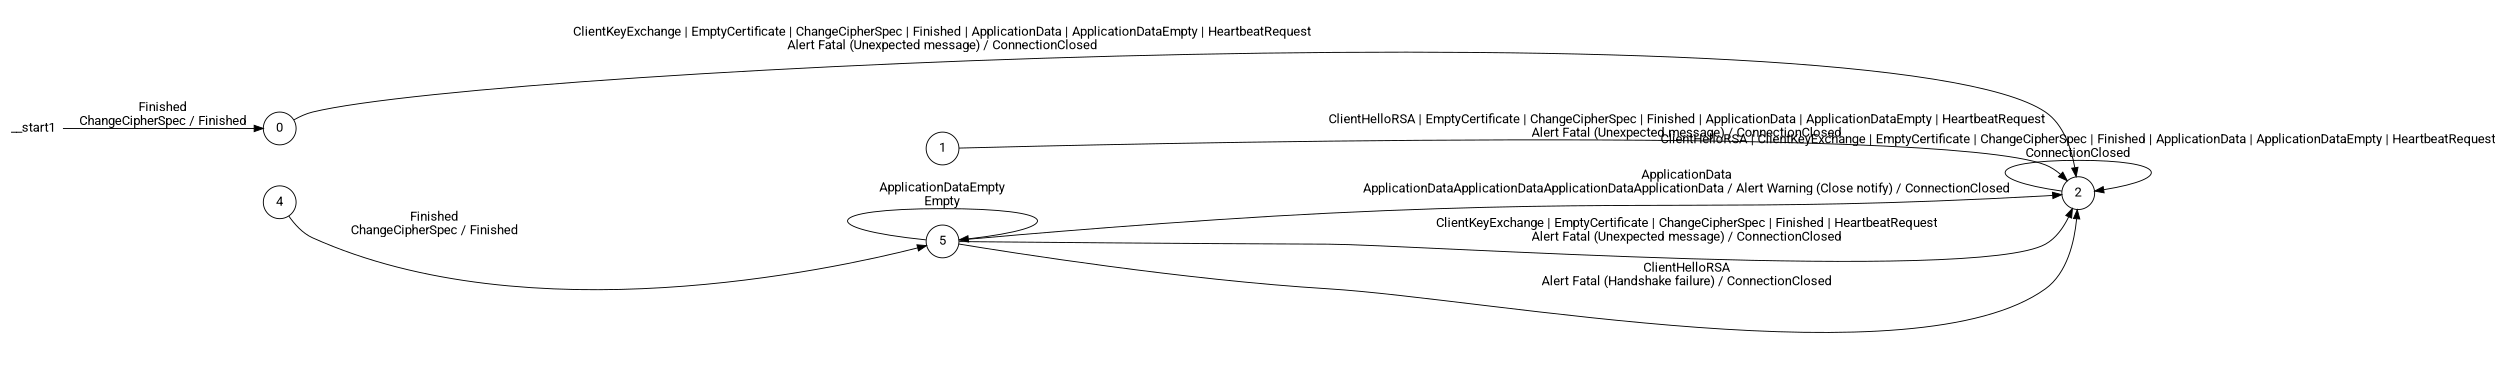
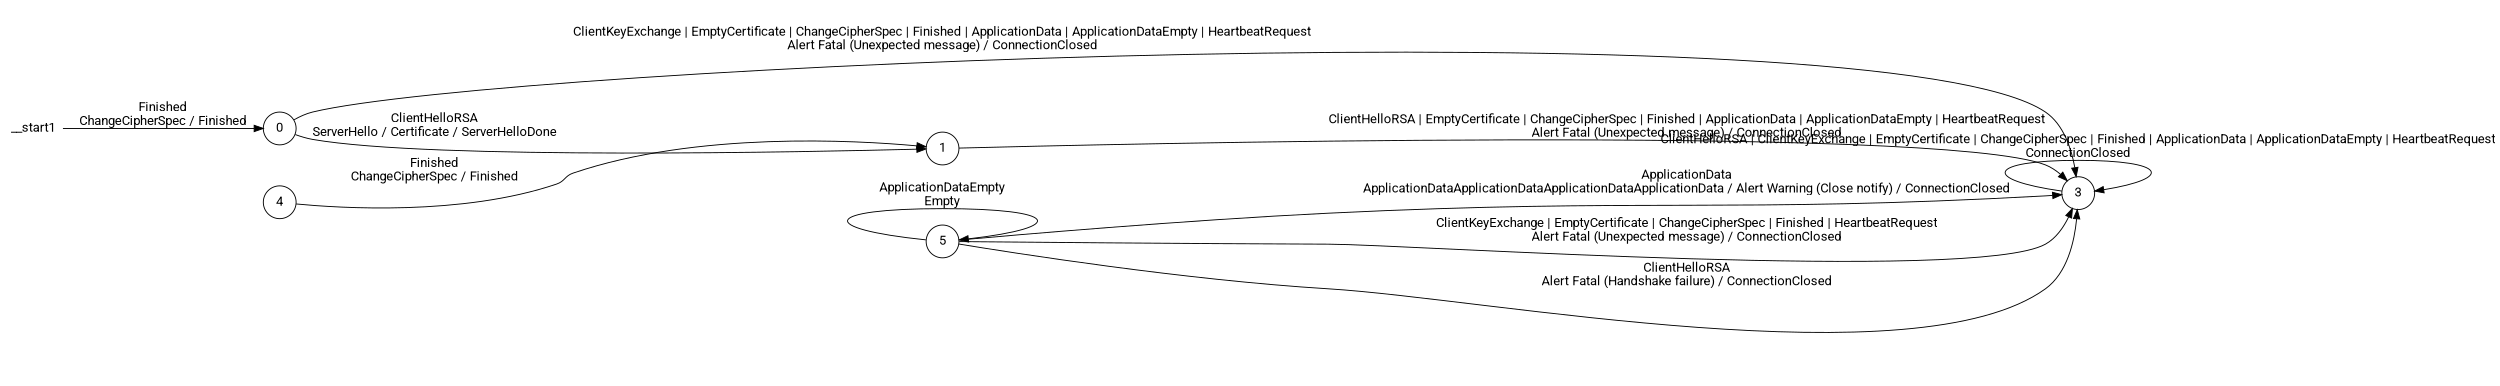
edge "0" -> "1": added, label "ClientHelloRSA ServerHello / Certificate / ServerHelloDone"
node "2": label "2" -> "3"
edge "4" -> "5": now "4" -> "1"
